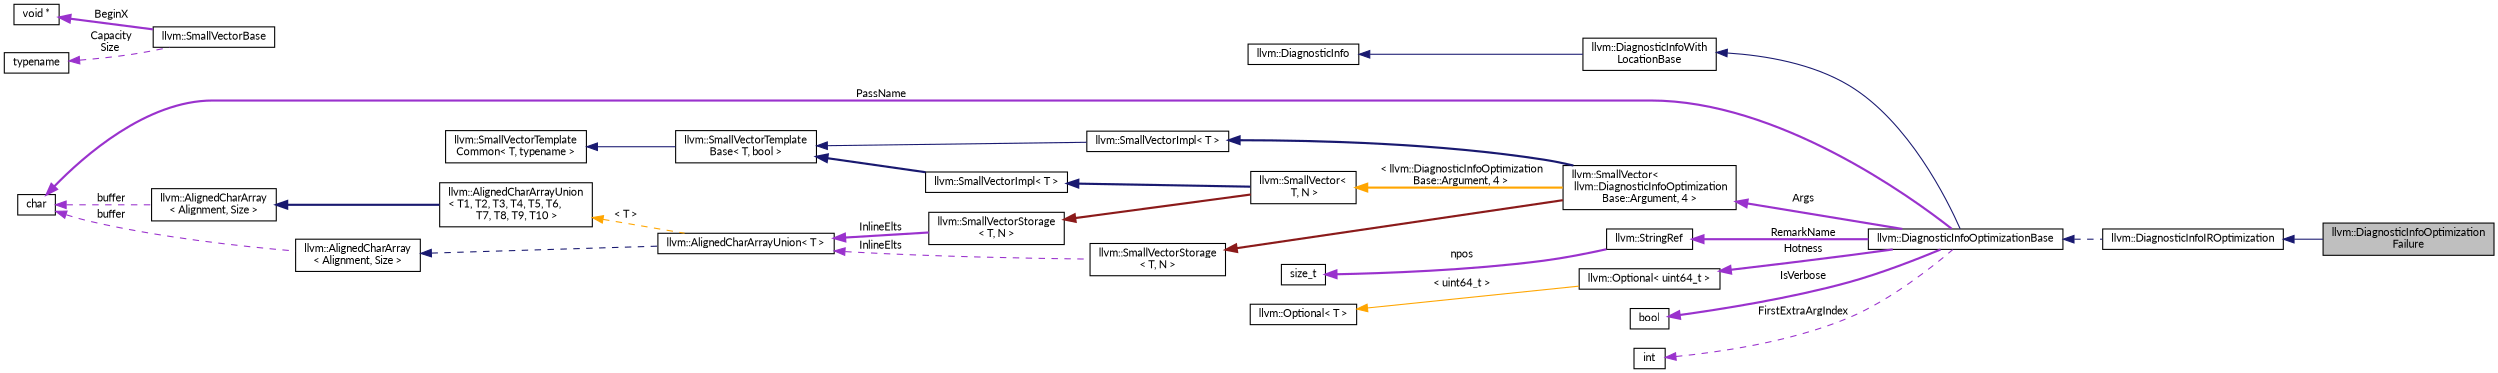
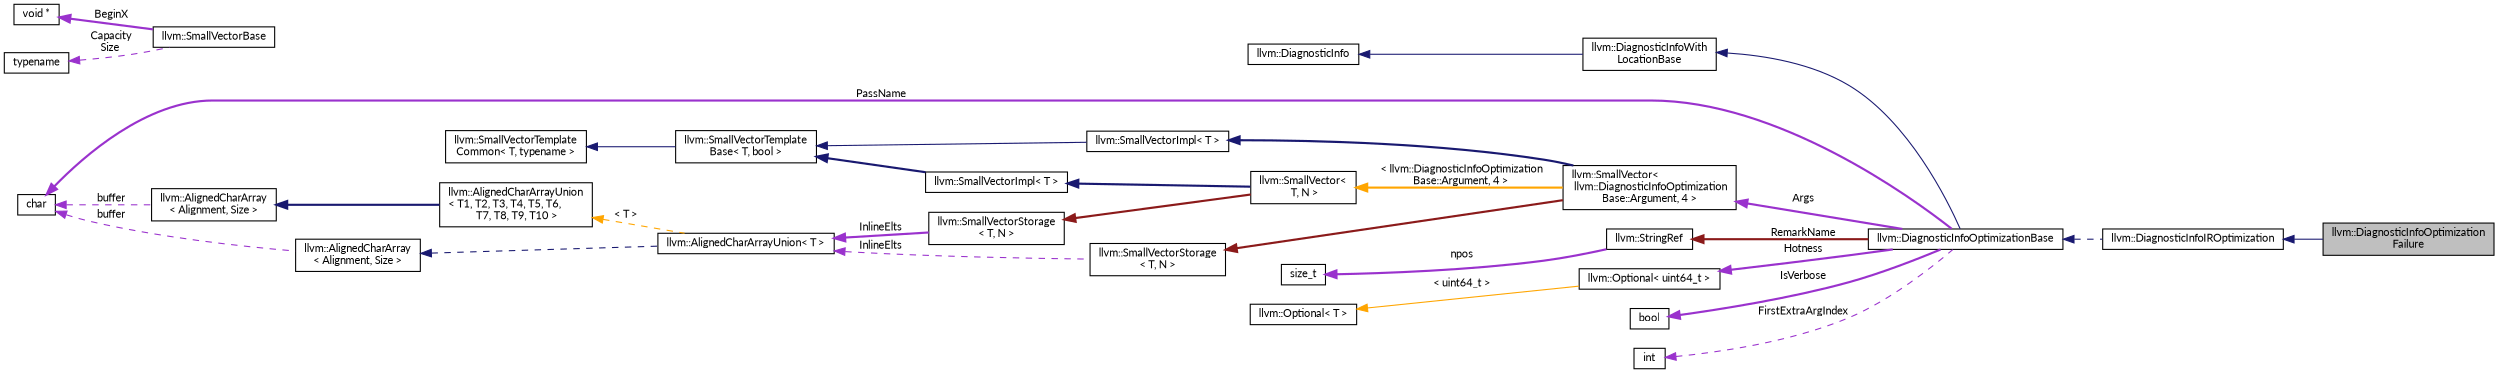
edge "llvm::DiagnosticInfoOptimizationBase" -> "llvm::StringRef": color darkorchid3 -> firebrick4
